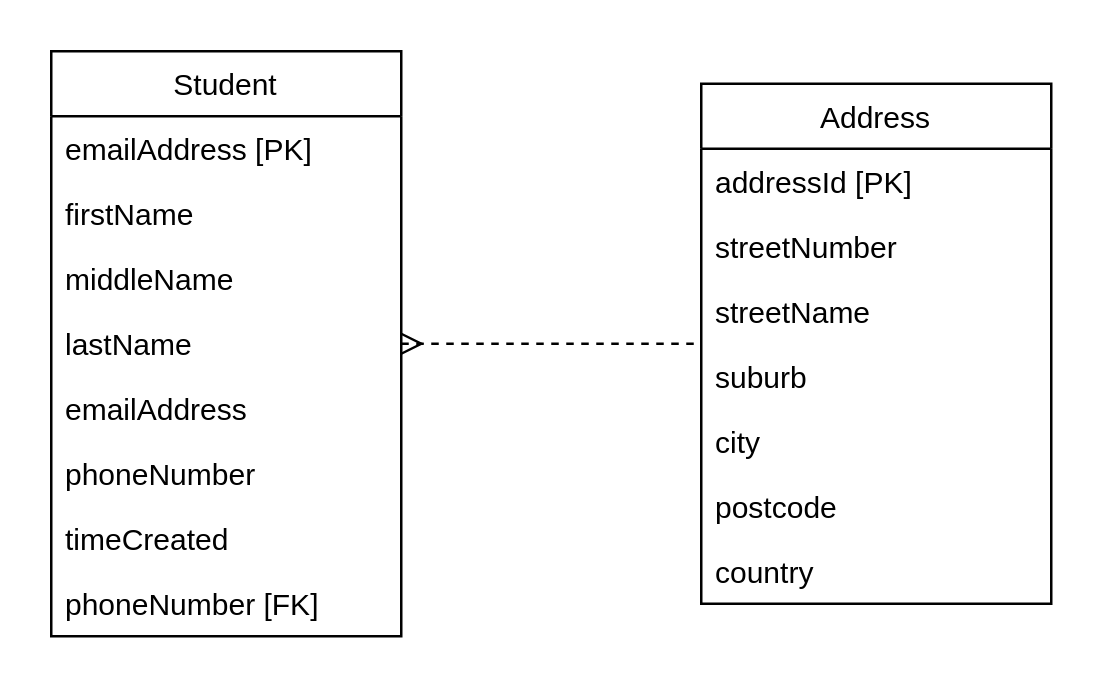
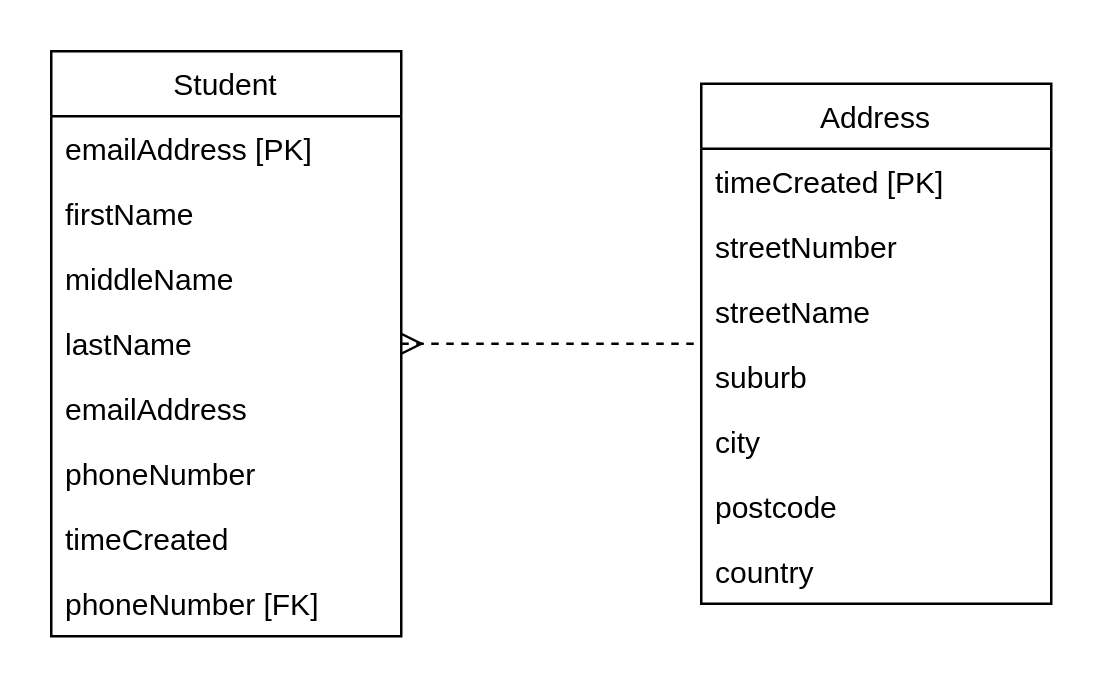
node "addressId [PK]": label "addressId [PK]" -> "timeCreated [PK]"
